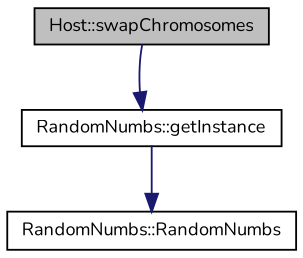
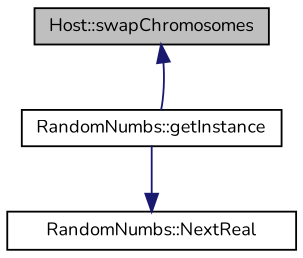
edge "Host::swapChromosomes" -> "RandomNumbs::getInstance": reversed
node "RandomNumbs::RandomNumbs": label "RandomNumbs::RandomNumbs" -> "RandomNumbs::NextReal"
